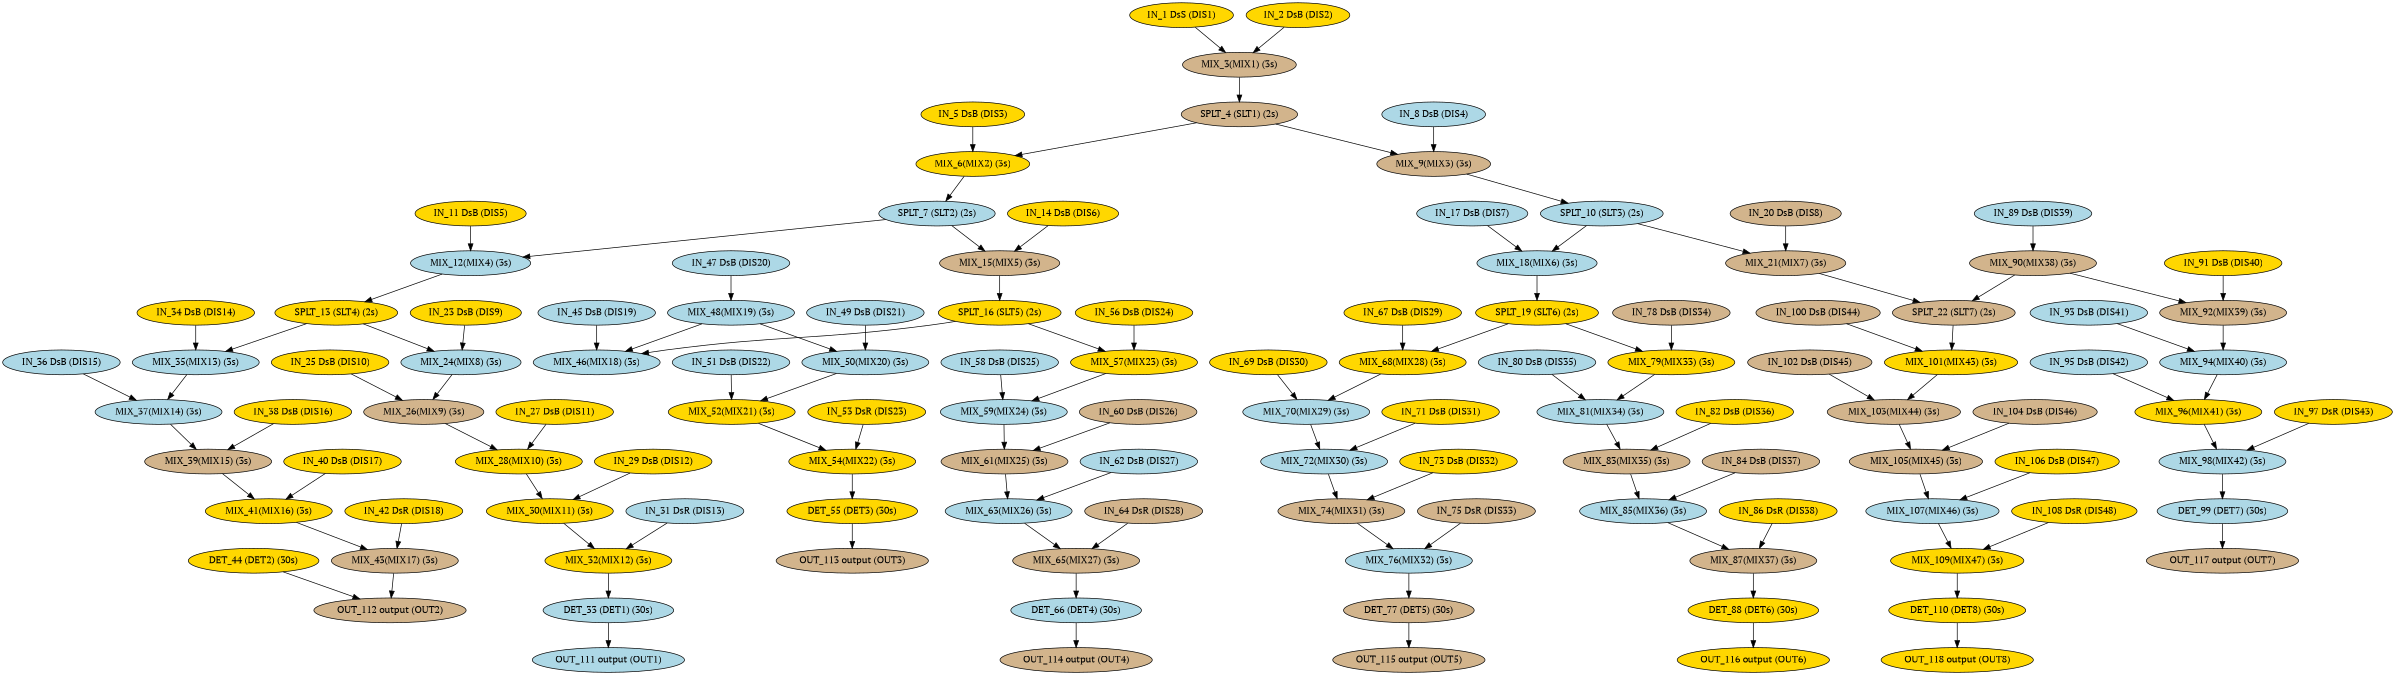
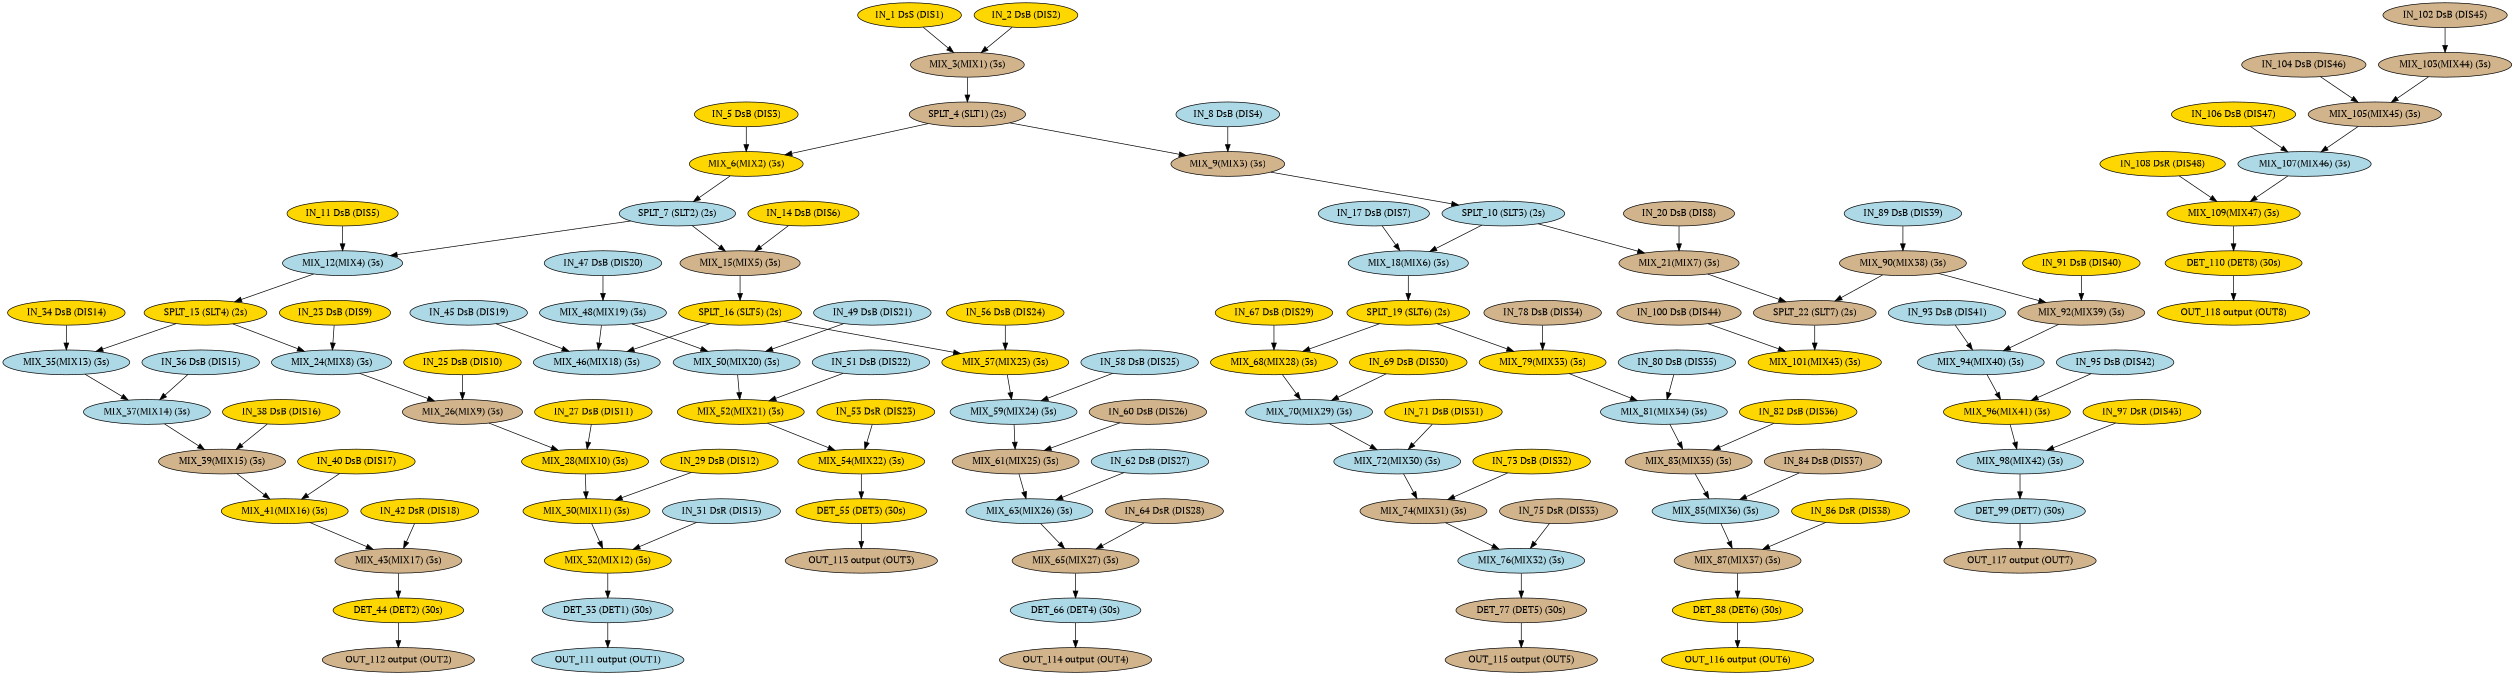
edge "MIX_101(MIX43) (3s)" -> "MIX_103(MIX44) (3s)": removed
edge "MIX_43(MIX17) (3s)" -> "OUT_112 output (OUT2)": now "MIX_43(MIX17) (3s)" -> "DET_44 (DET2) (30s)"
